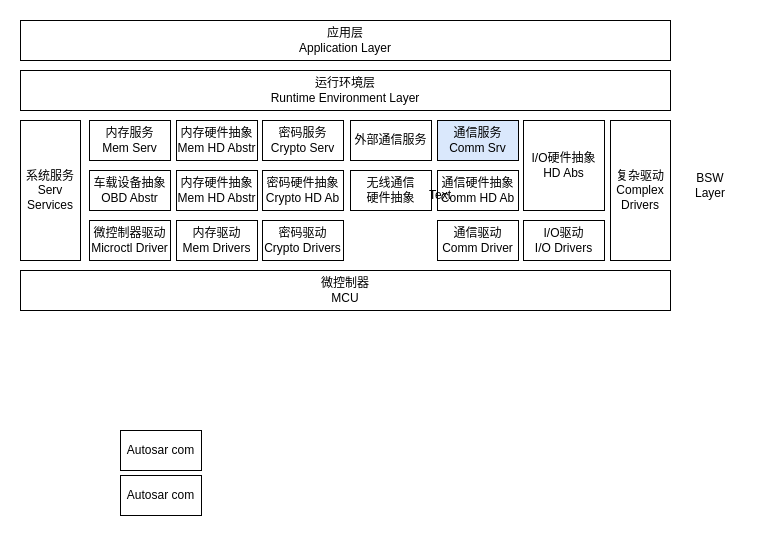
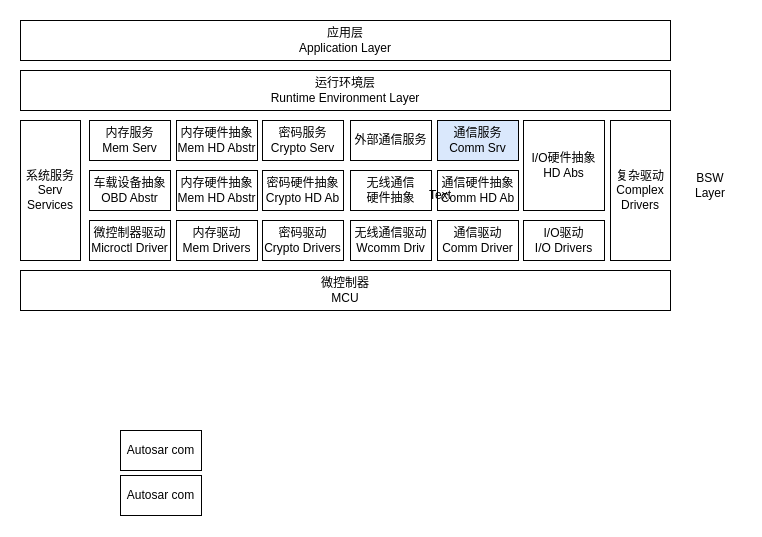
node "无线通信驱动 Wcomm Driv": added
